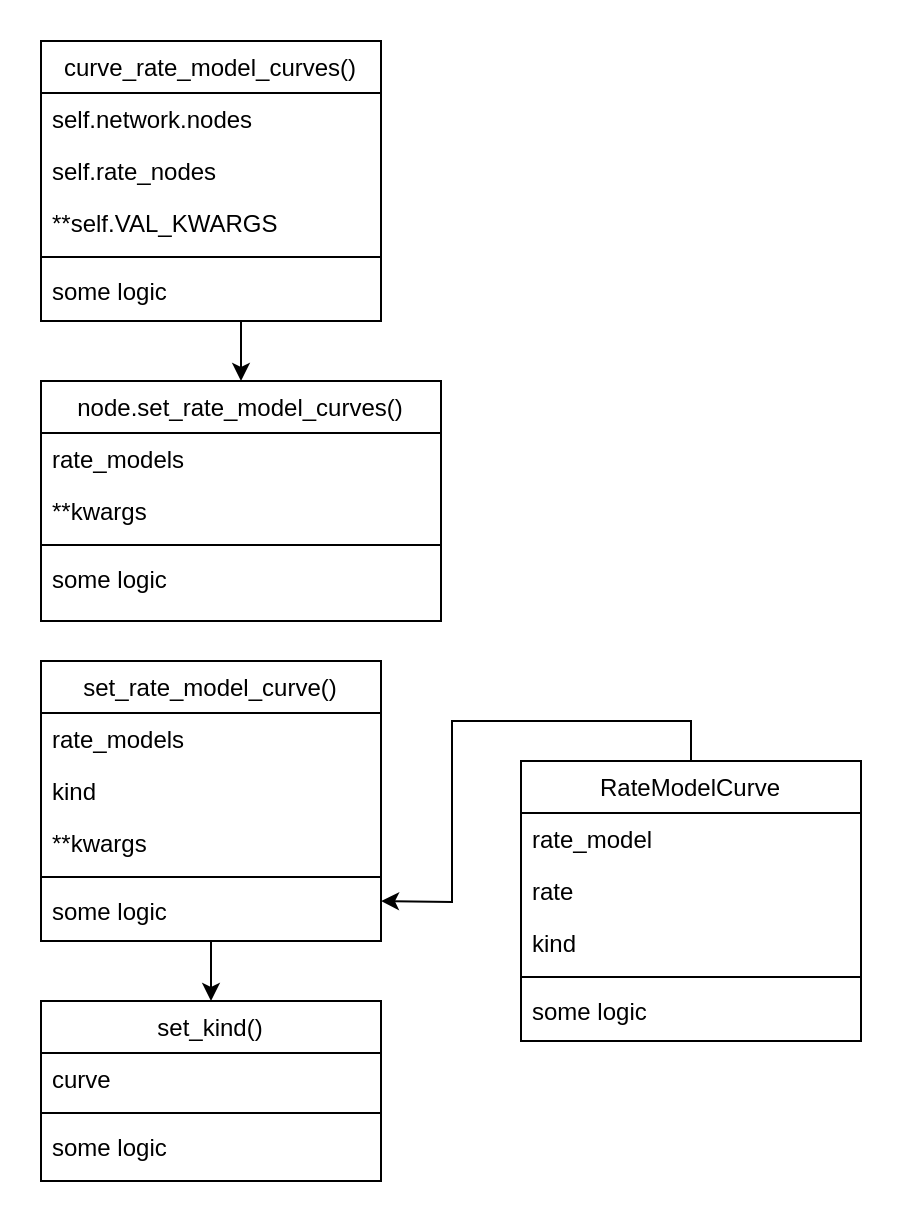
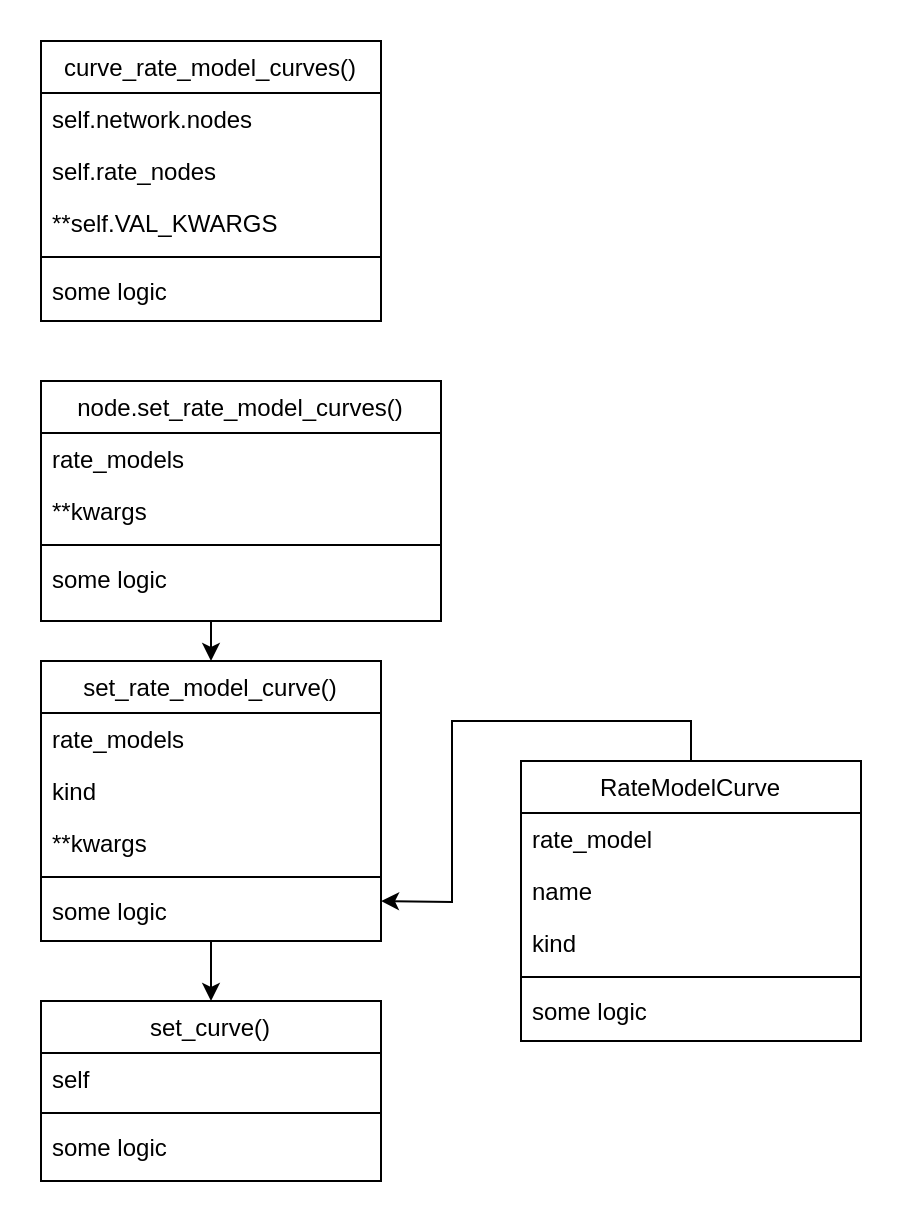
edge "curve_rate_model_curves()" -> "node.set_rate_model_curves()": removed
edge "node.set_rate_model_curves()" -> "set_rate_model_curve()": added
node "rate": label "rate" -> "name"
node "set_kind()": label "set_kind()" -> "set_curve()"
node "curve": label "curve" -> "self"
